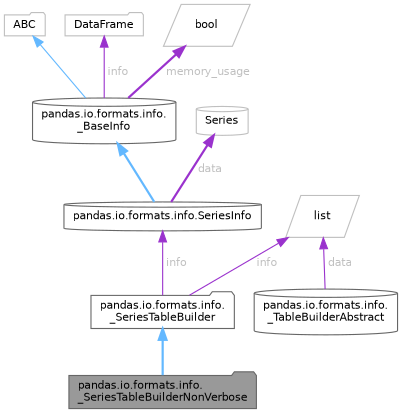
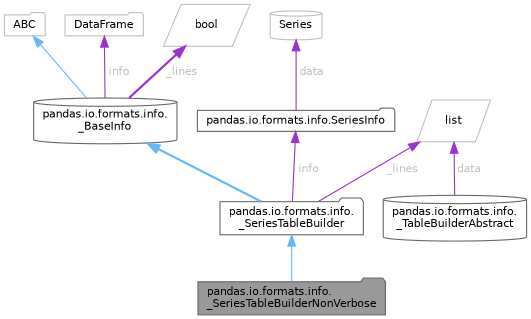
edge "pandas.io.formats.info. _BaseInfo" -> "bool": label " memory_usage" -> " _lines"
edge "pandas.io.formats.info.SeriesInfo" -> "Series": style bold -> solid
edge "pandas.io.formats.info.SeriesInfo" -> "pandas.io.formats.info. _BaseInfo": now "pandas.io.formats.info. _SeriesTableBuilder" -> "pandas.io.formats.info. _BaseInfo"
node "pandas.io.formats.info.SeriesInfo": shape cylinder -> folder
edge "pandas.io.formats.info. _SeriesTableBuilder" -> "list": label " info" -> " _lines"
edge "pandas.io.formats.info. _SeriesTableBuilderNonVerbose" -> "pandas.io.formats.info. _SeriesTableBuilder": style bold -> solid
